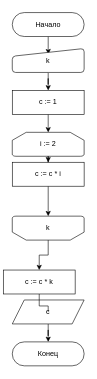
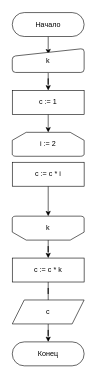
edge "i := 2" -> "c := c * i": removed
node "c := c * k": moved (39, 282) -> (48, 270)
